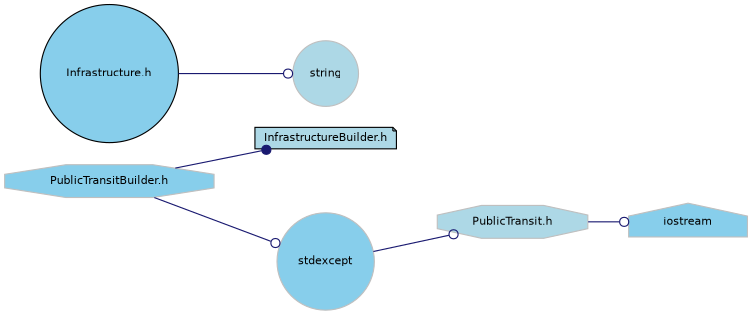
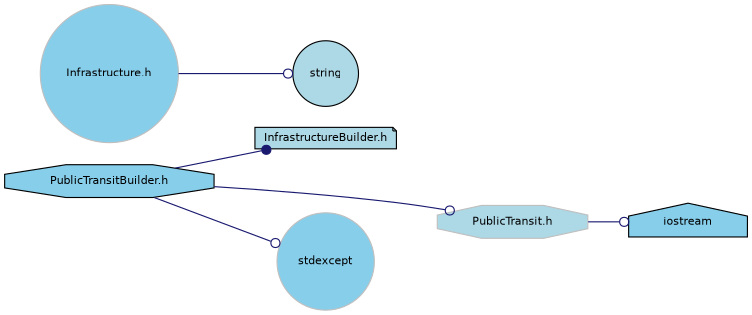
node "Infrastructure.h": color black -> grey75
node "string": color grey75 -> black
node "PublicTransitBuilder.h": color grey75 -> black
node "iostream": color grey75 -> black
edge "stdexcept" -> "PublicTransit.h": now "PublicTransitBuilder.h" -> "PublicTransit.h"
